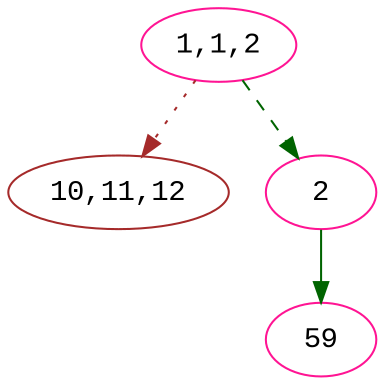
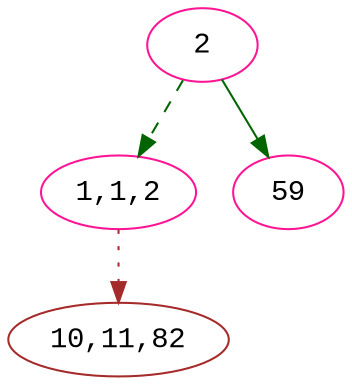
edge "1,1,2" -> "2": reversed
node "10,11,12": label "10,11,12" -> "10,11,82"
